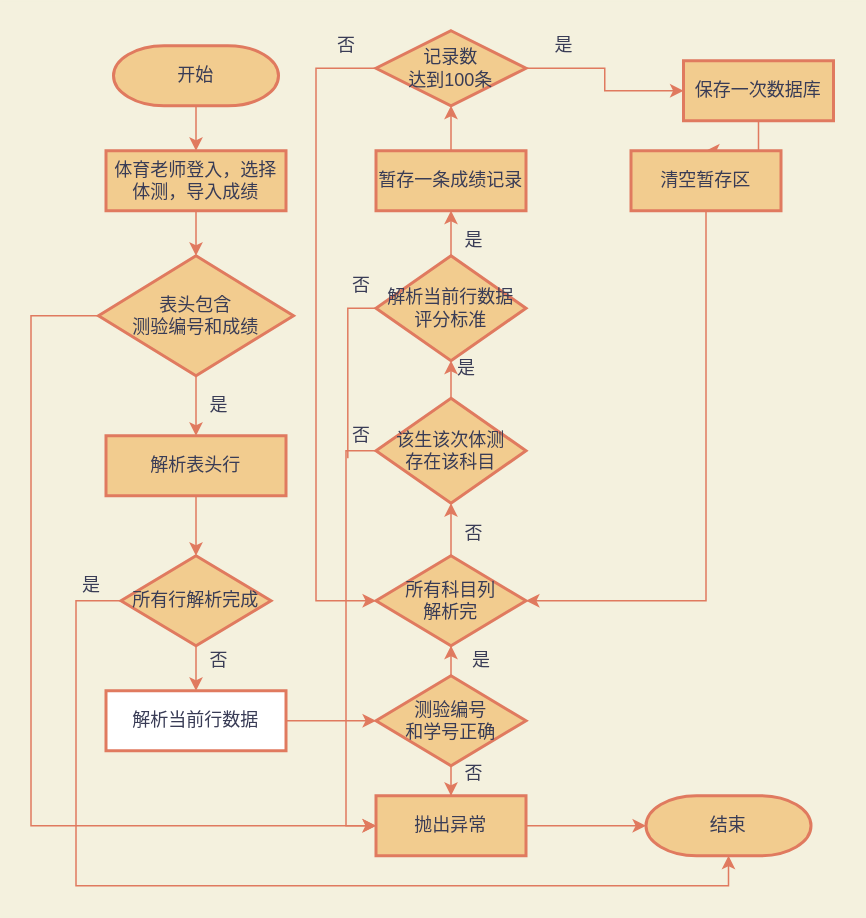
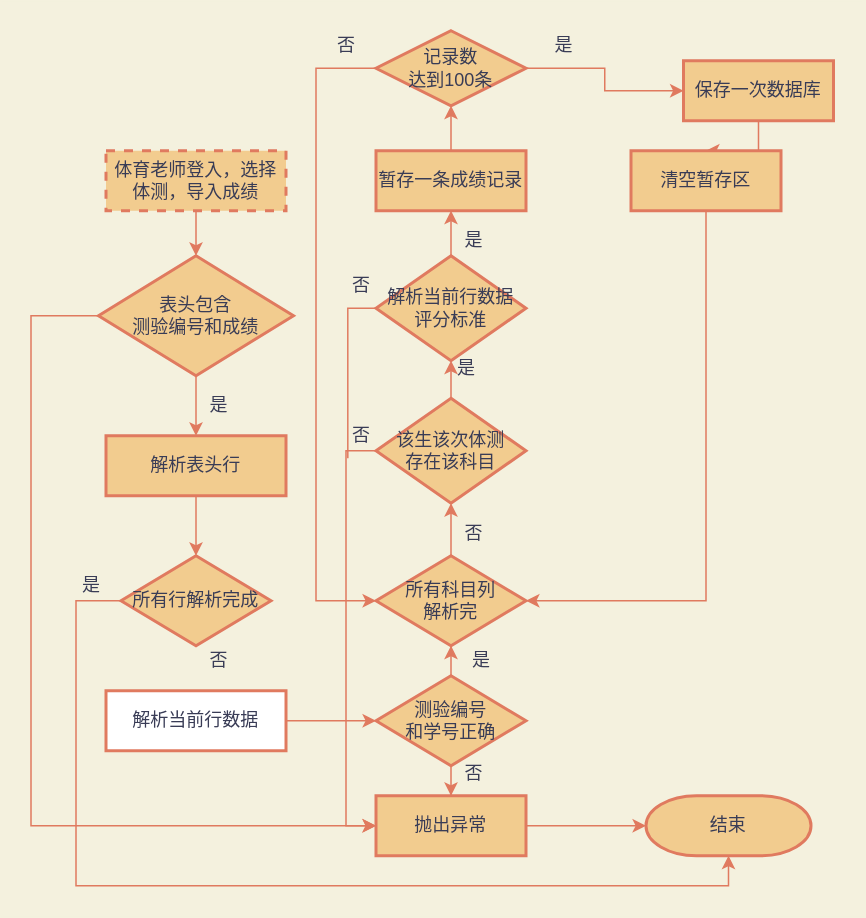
node "开始": removed
edge "开始" -> "体育老师登入，选择体测，导入成绩": removed
node "体育老师登入，选择体测，导入成绩": style solid -> dashed
edge "所有行解析完成" -> "解析当前行数据": removed
